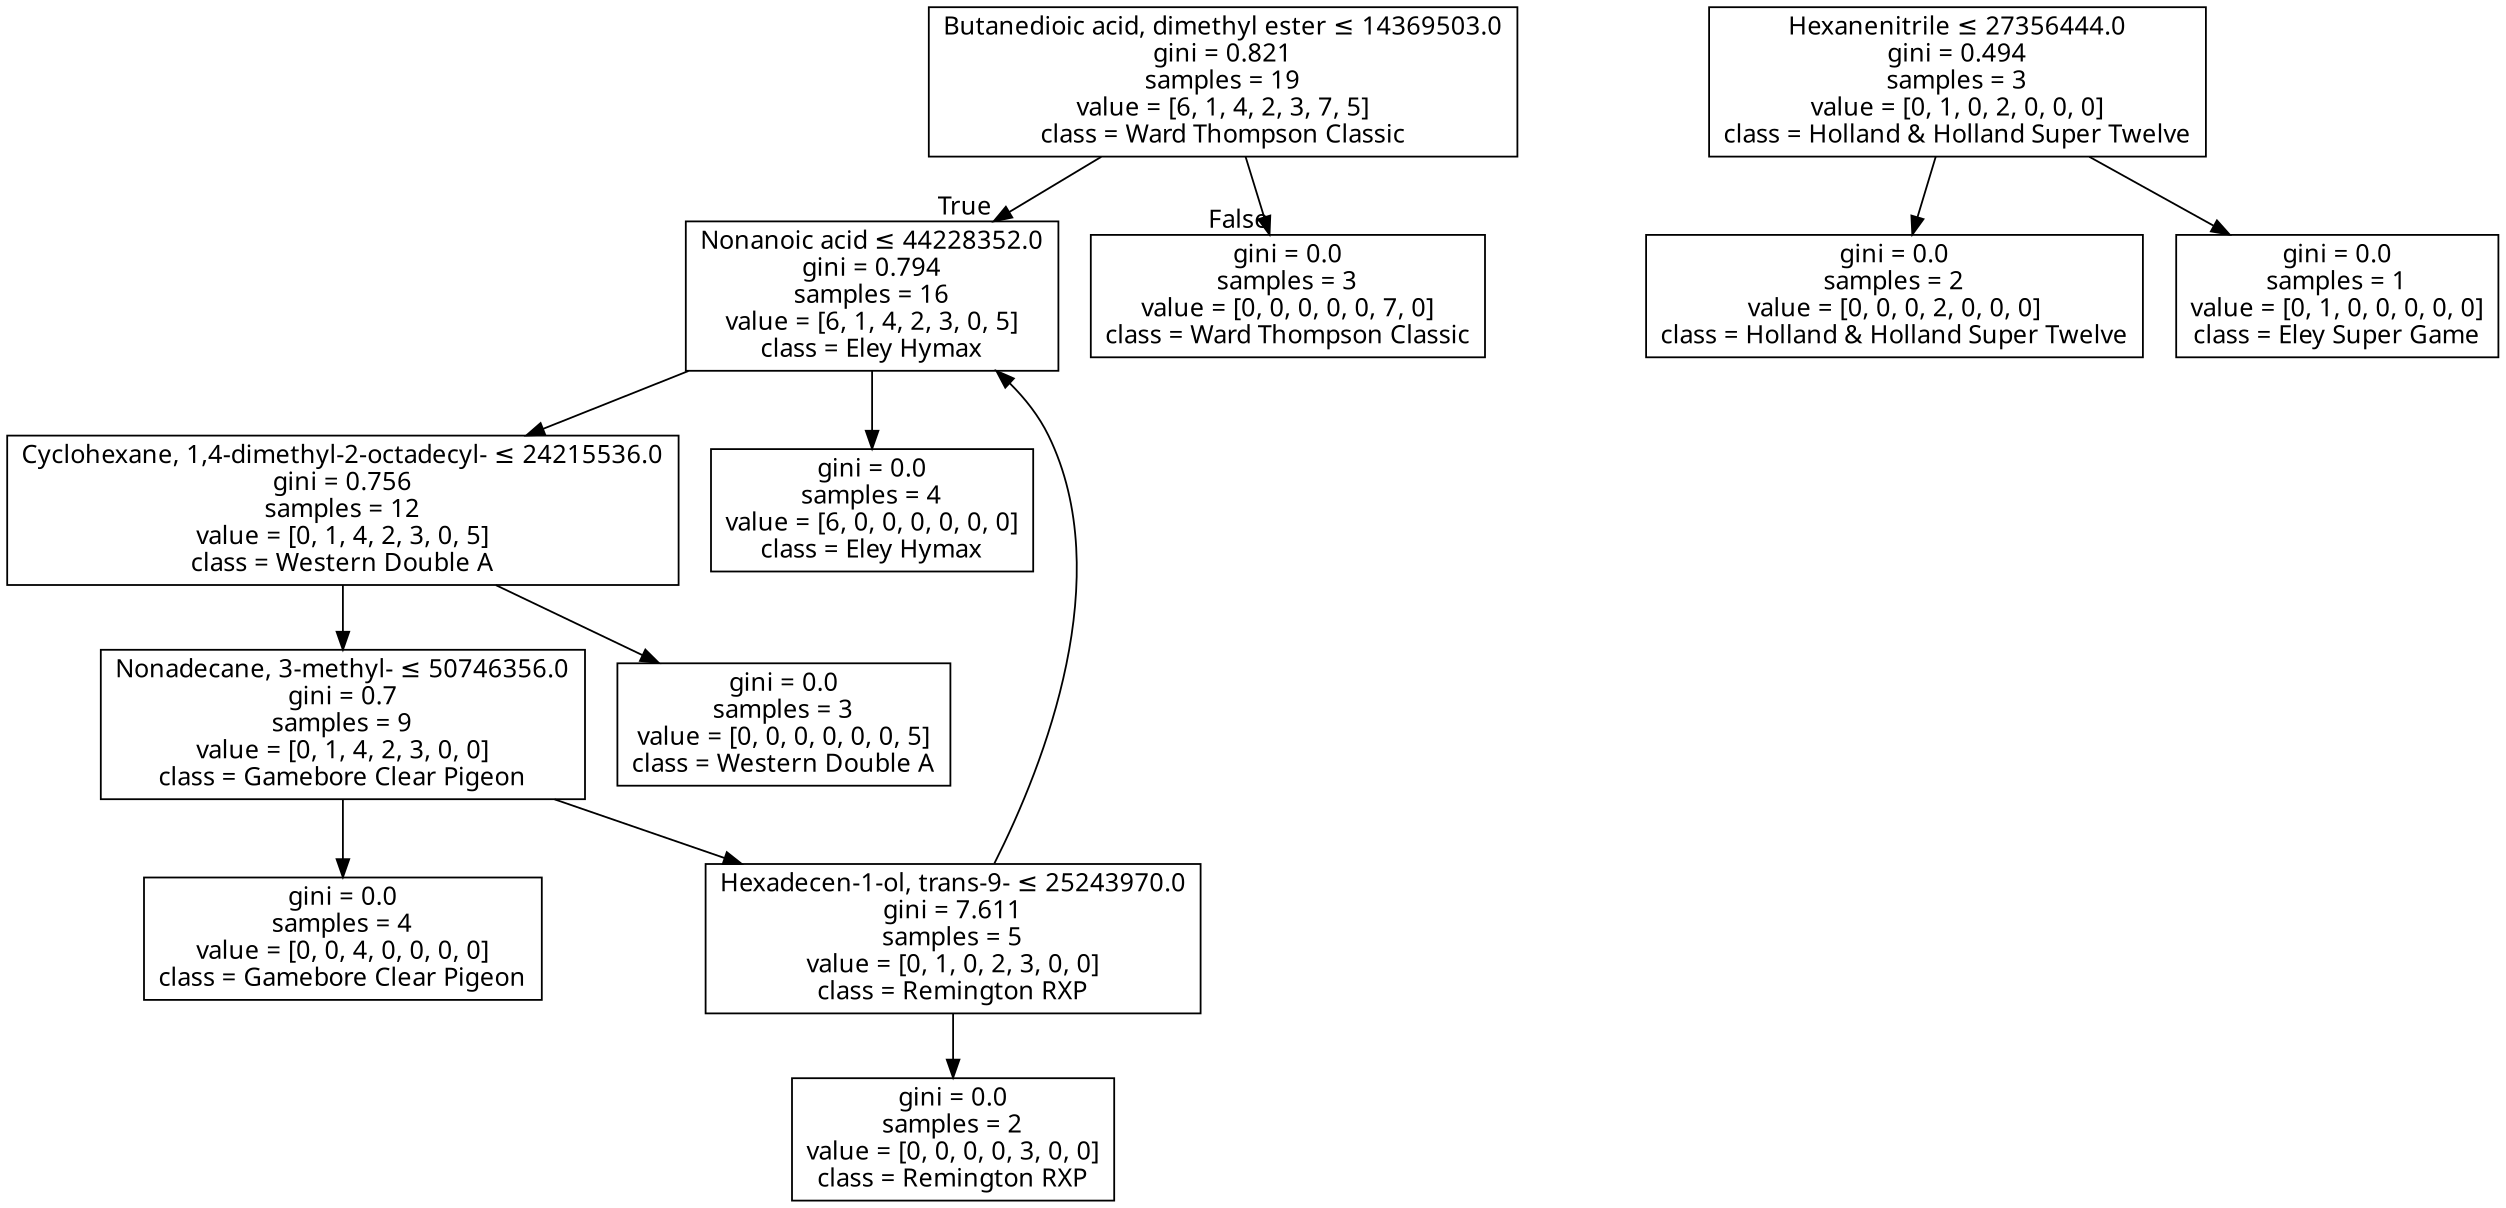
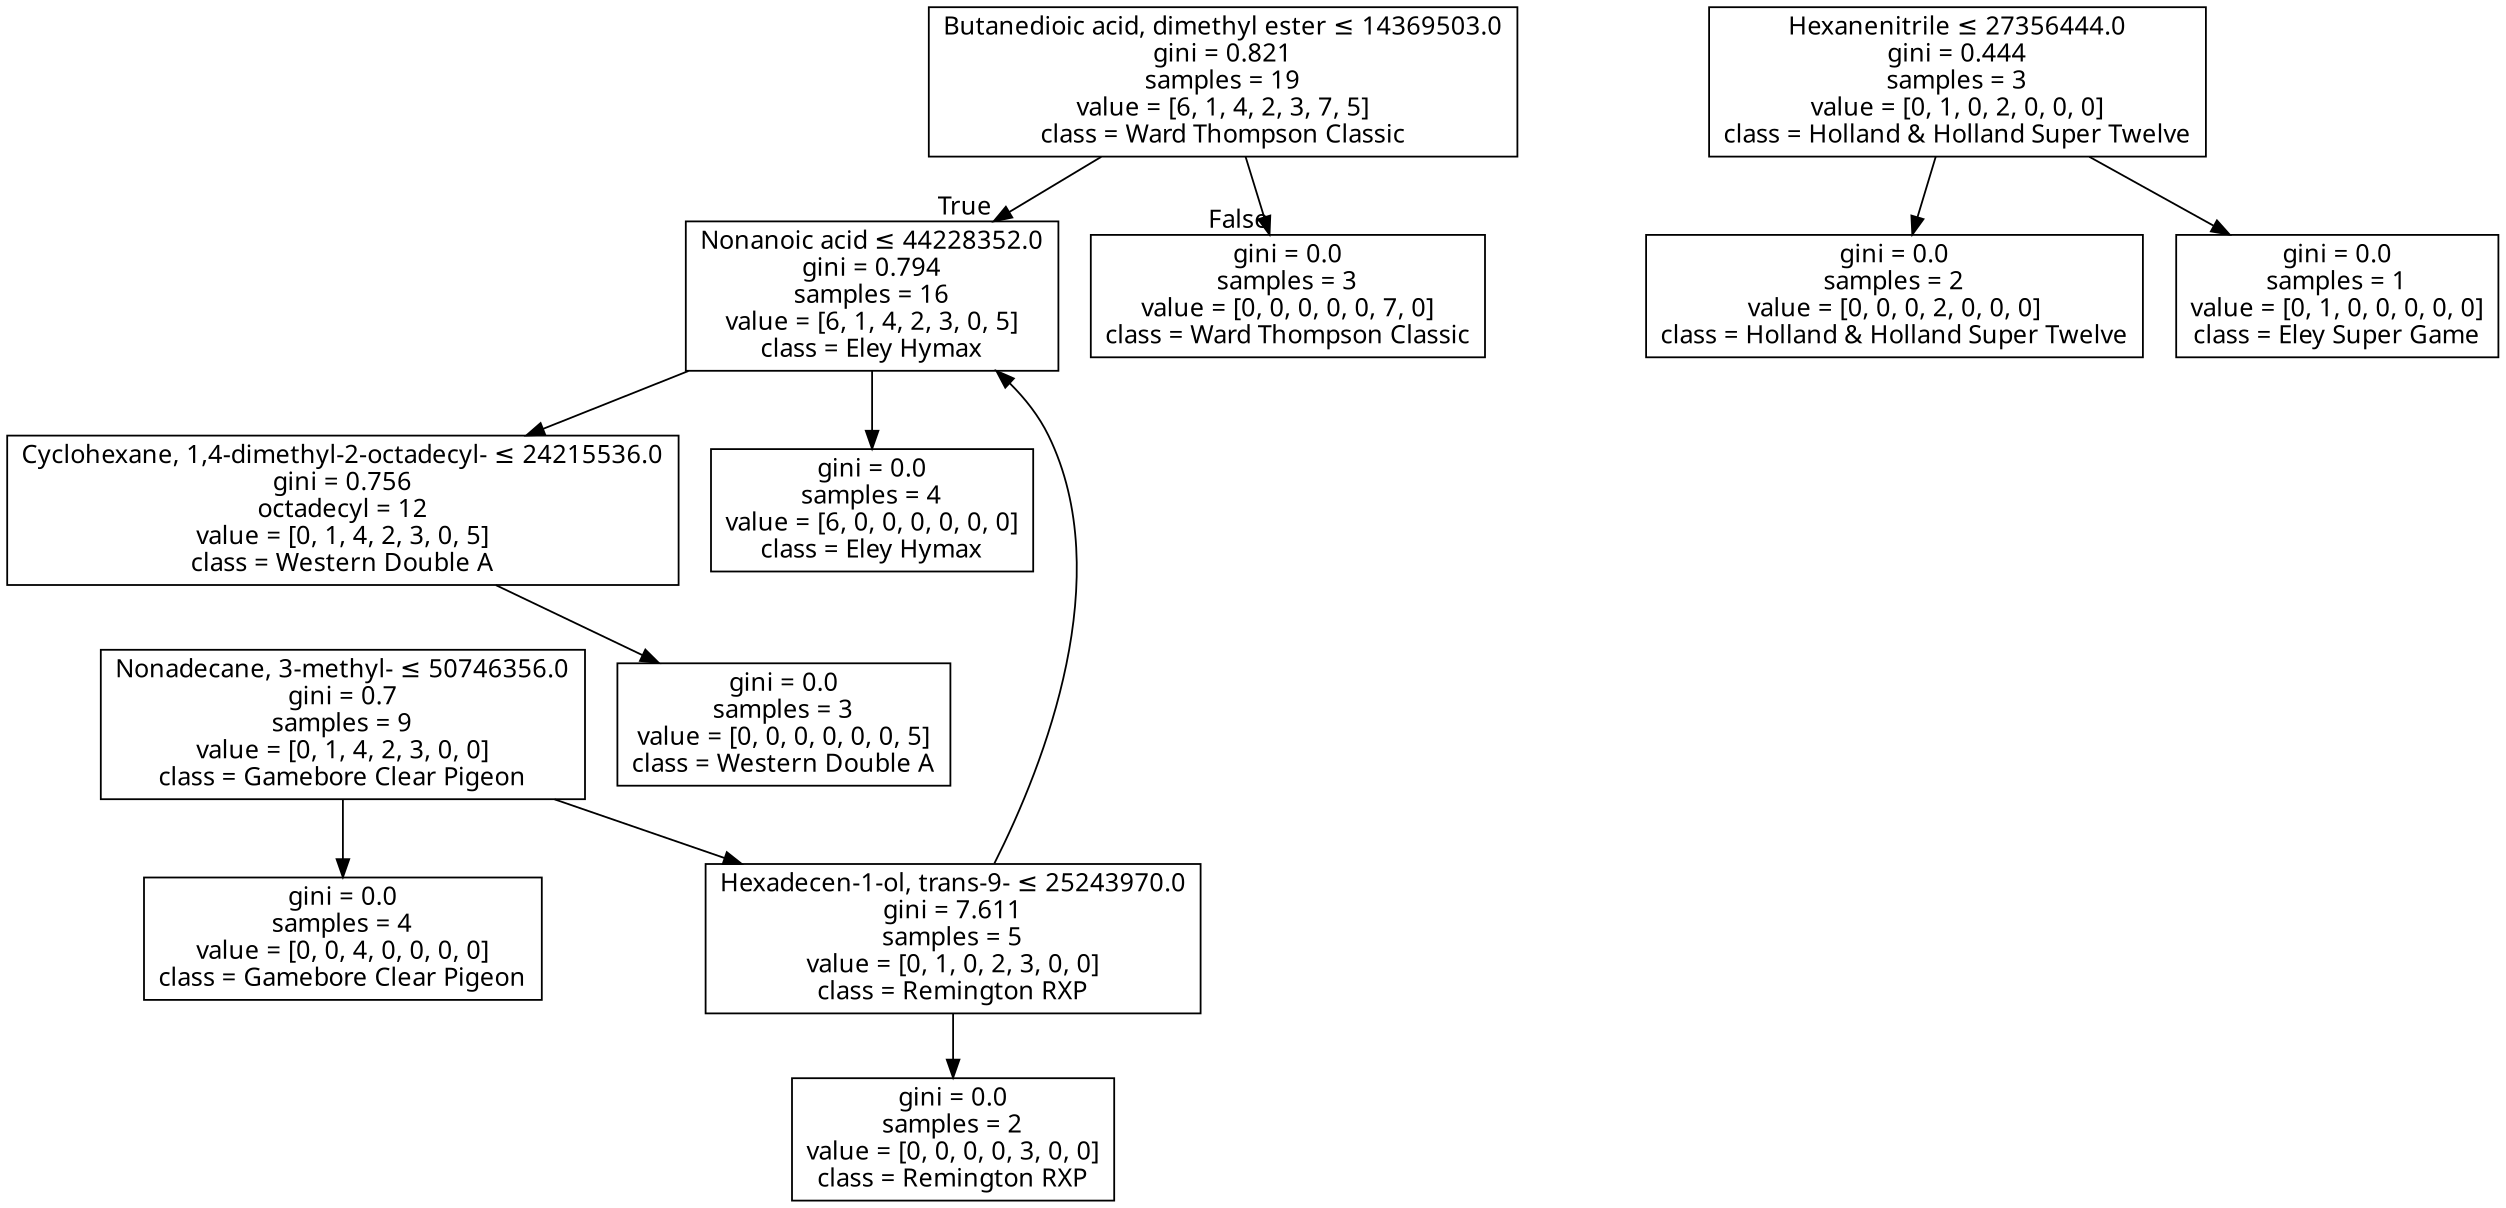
node "Hexanenitrile ≤ 27356444.0": text "gini = 0.494" -> "gini = 0.444"
node "Cyclohexane, 1,4-dimethyl-2-octadecyl- ≤ 24215536.0": text "samples = 12" -> "octadecyl = 12"
edge "Cyclohexane, 1,4-dimethyl-2-octadecyl- ≤ 24215536.0" -> "Nonadecane, 3-methyl- ≤ 50746356.0": removed
